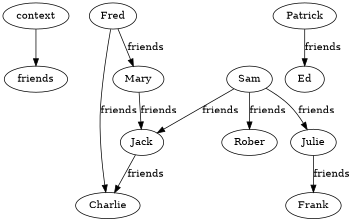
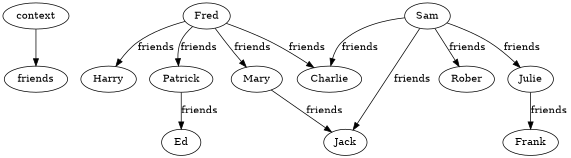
edge "Fred" -> "Patrick": added, label "friends"
node "Harry": added
edge "Jack" -> "Charlie": now "Sam" -> "Charlie"
